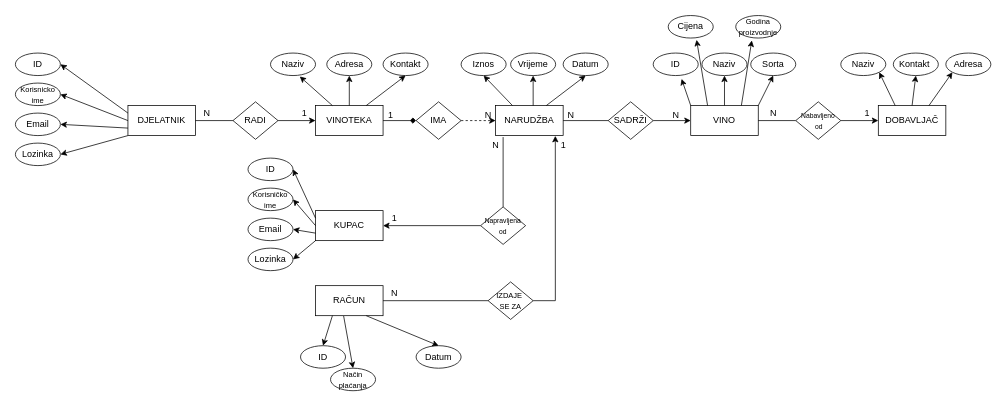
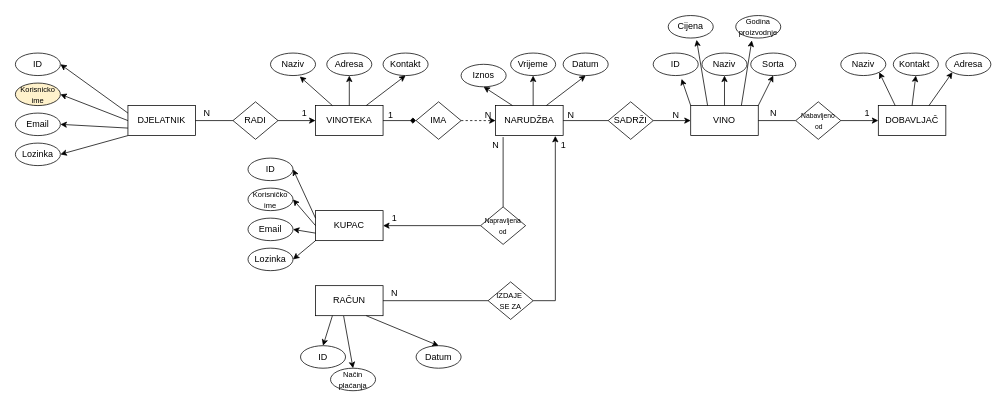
node "Iznos": moved (483, 64) -> (483, 75)
node "Korisnicko ime": fillcolor #ffffff -> #fff2cc
